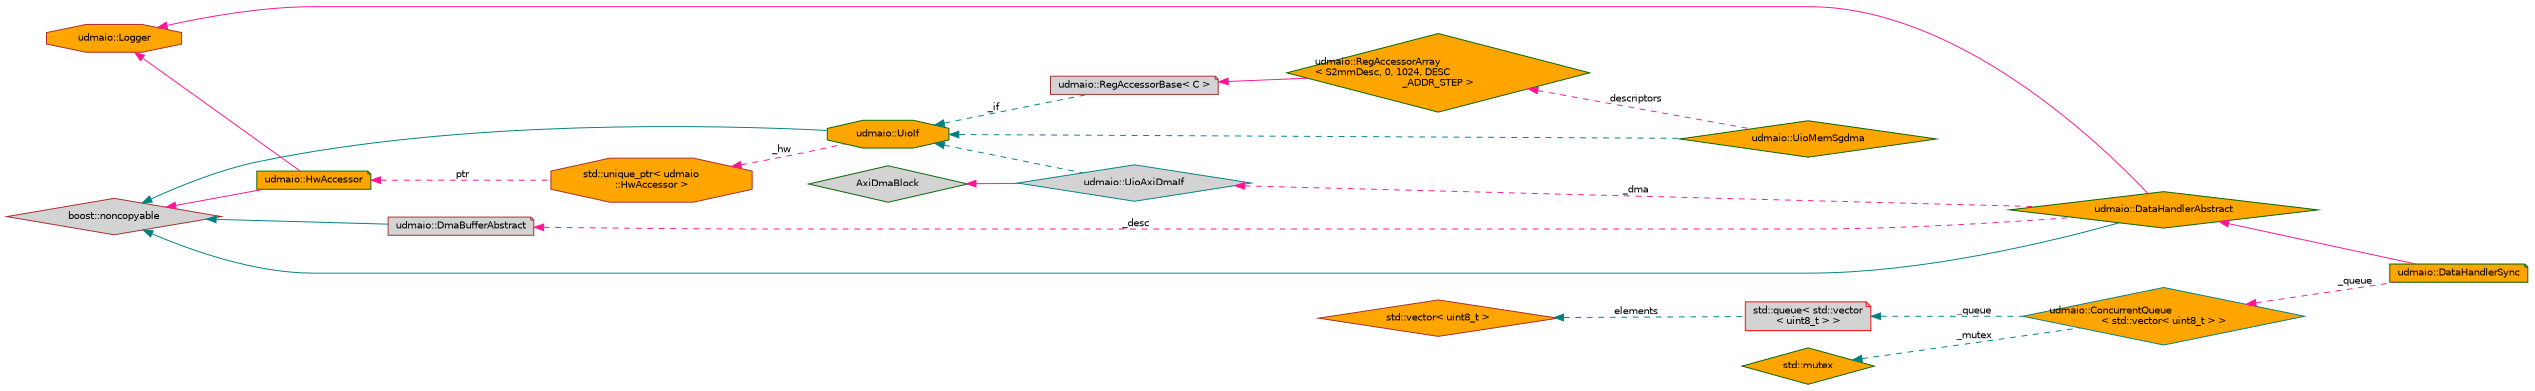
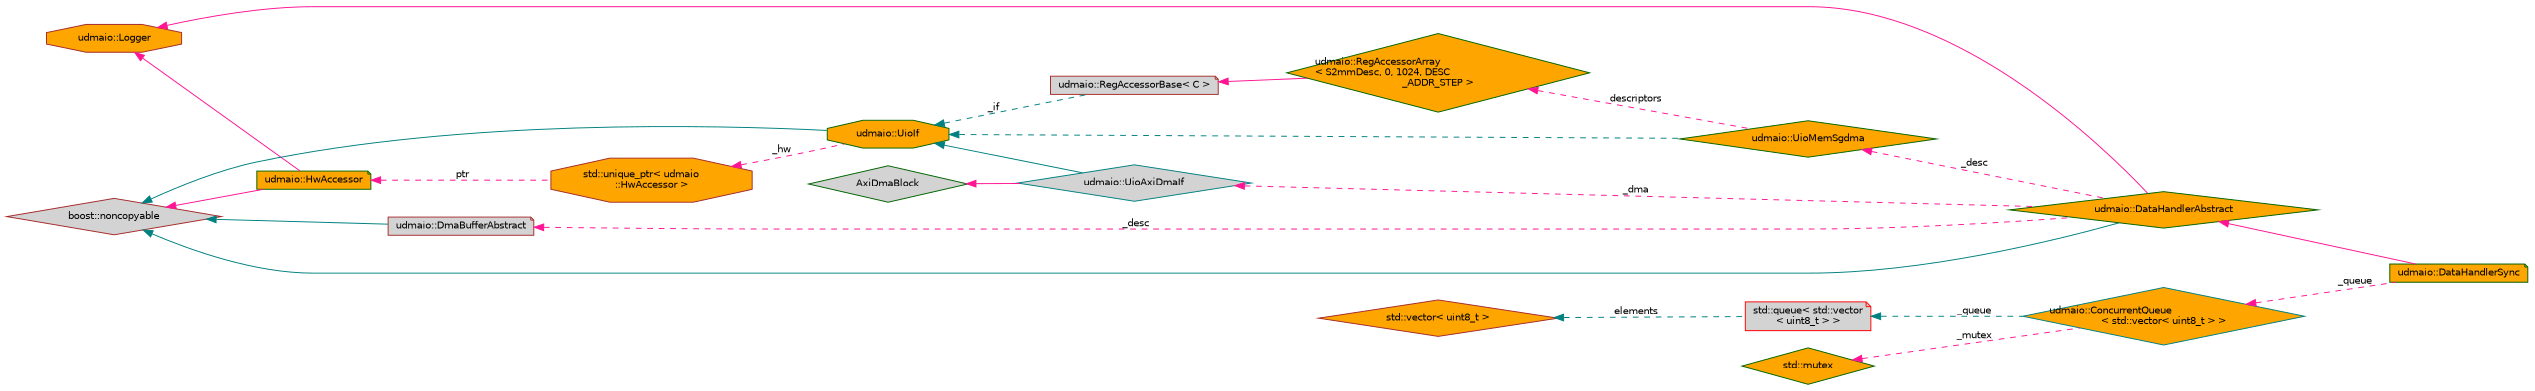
edge "udmaio::UioAxiDmaIf" -> "udmaio::UioIf": style dashed -> solid
edge "udmaio::DataHandlerAbstract" -> "udmaio::UioMemSgdma": added, label "_desc"
edge "udmaio::ConcurrentQueue < std::vector< uint8_t > >" -> "std::mutex": color teal -> deeppink
